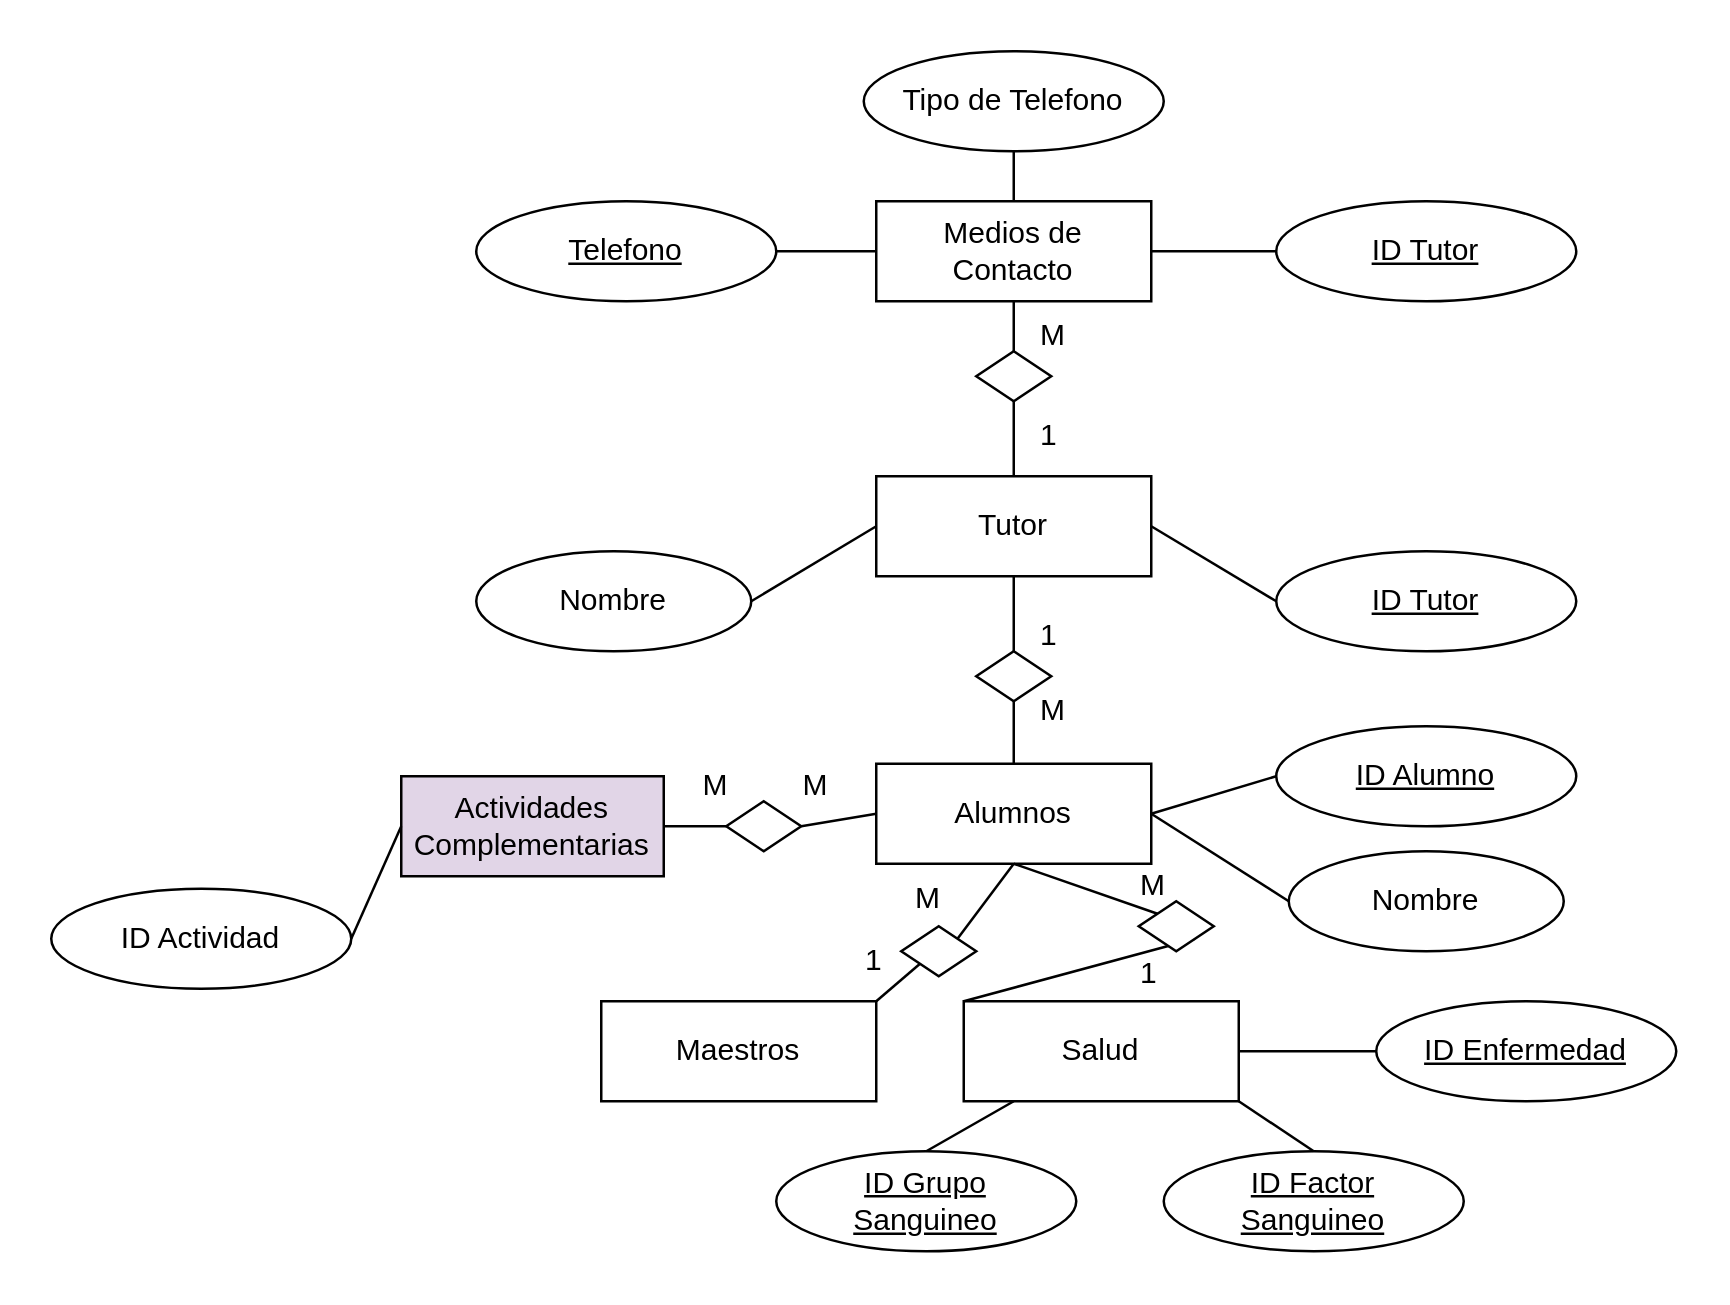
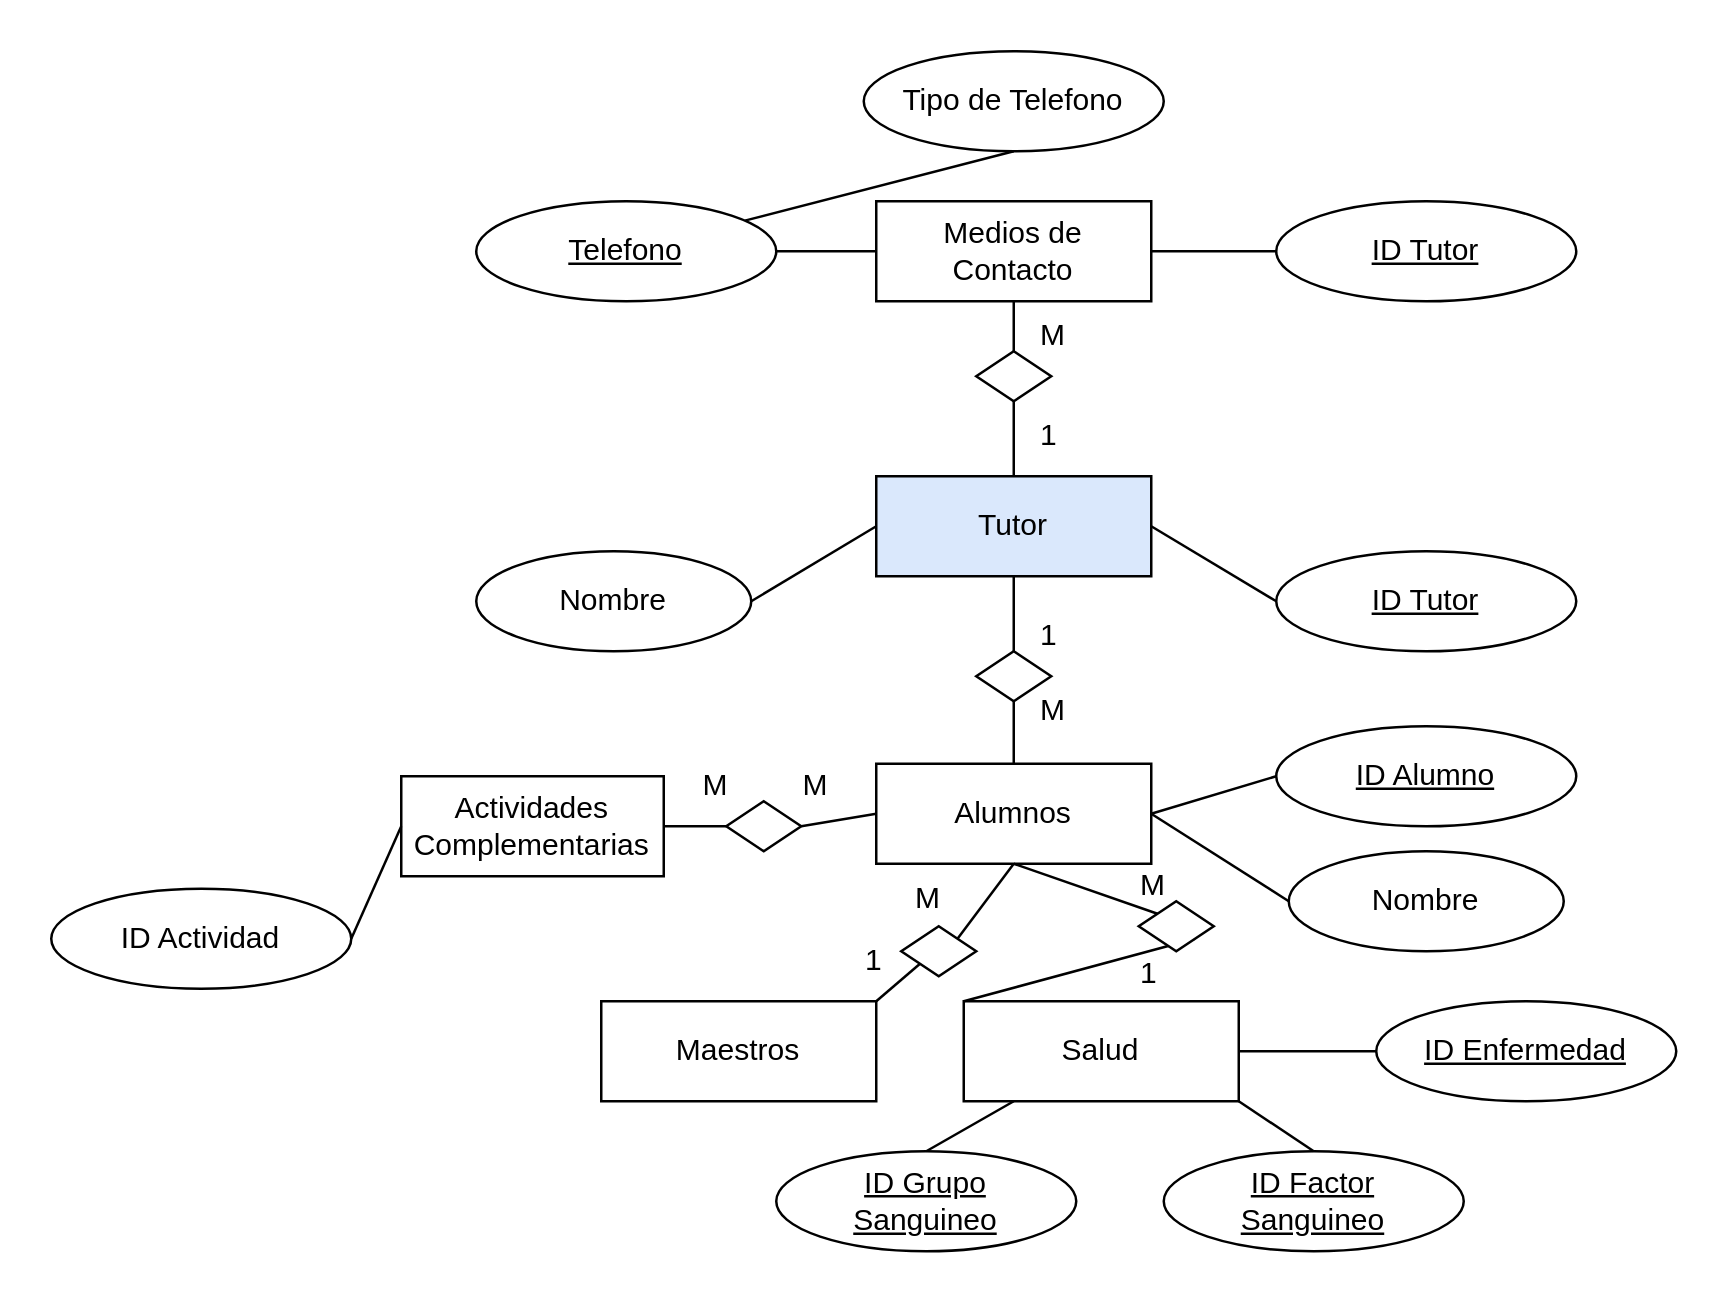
edge "Tipo de Telefono" -- "Medios de Contacto": now "Tipo de Telefono" -- "Telefono"
node "Tutor": fillcolor #ffffff -> #dae8fc
node "Actividades Complementarias": fillcolor #e1d5e7 -> #ffffff
